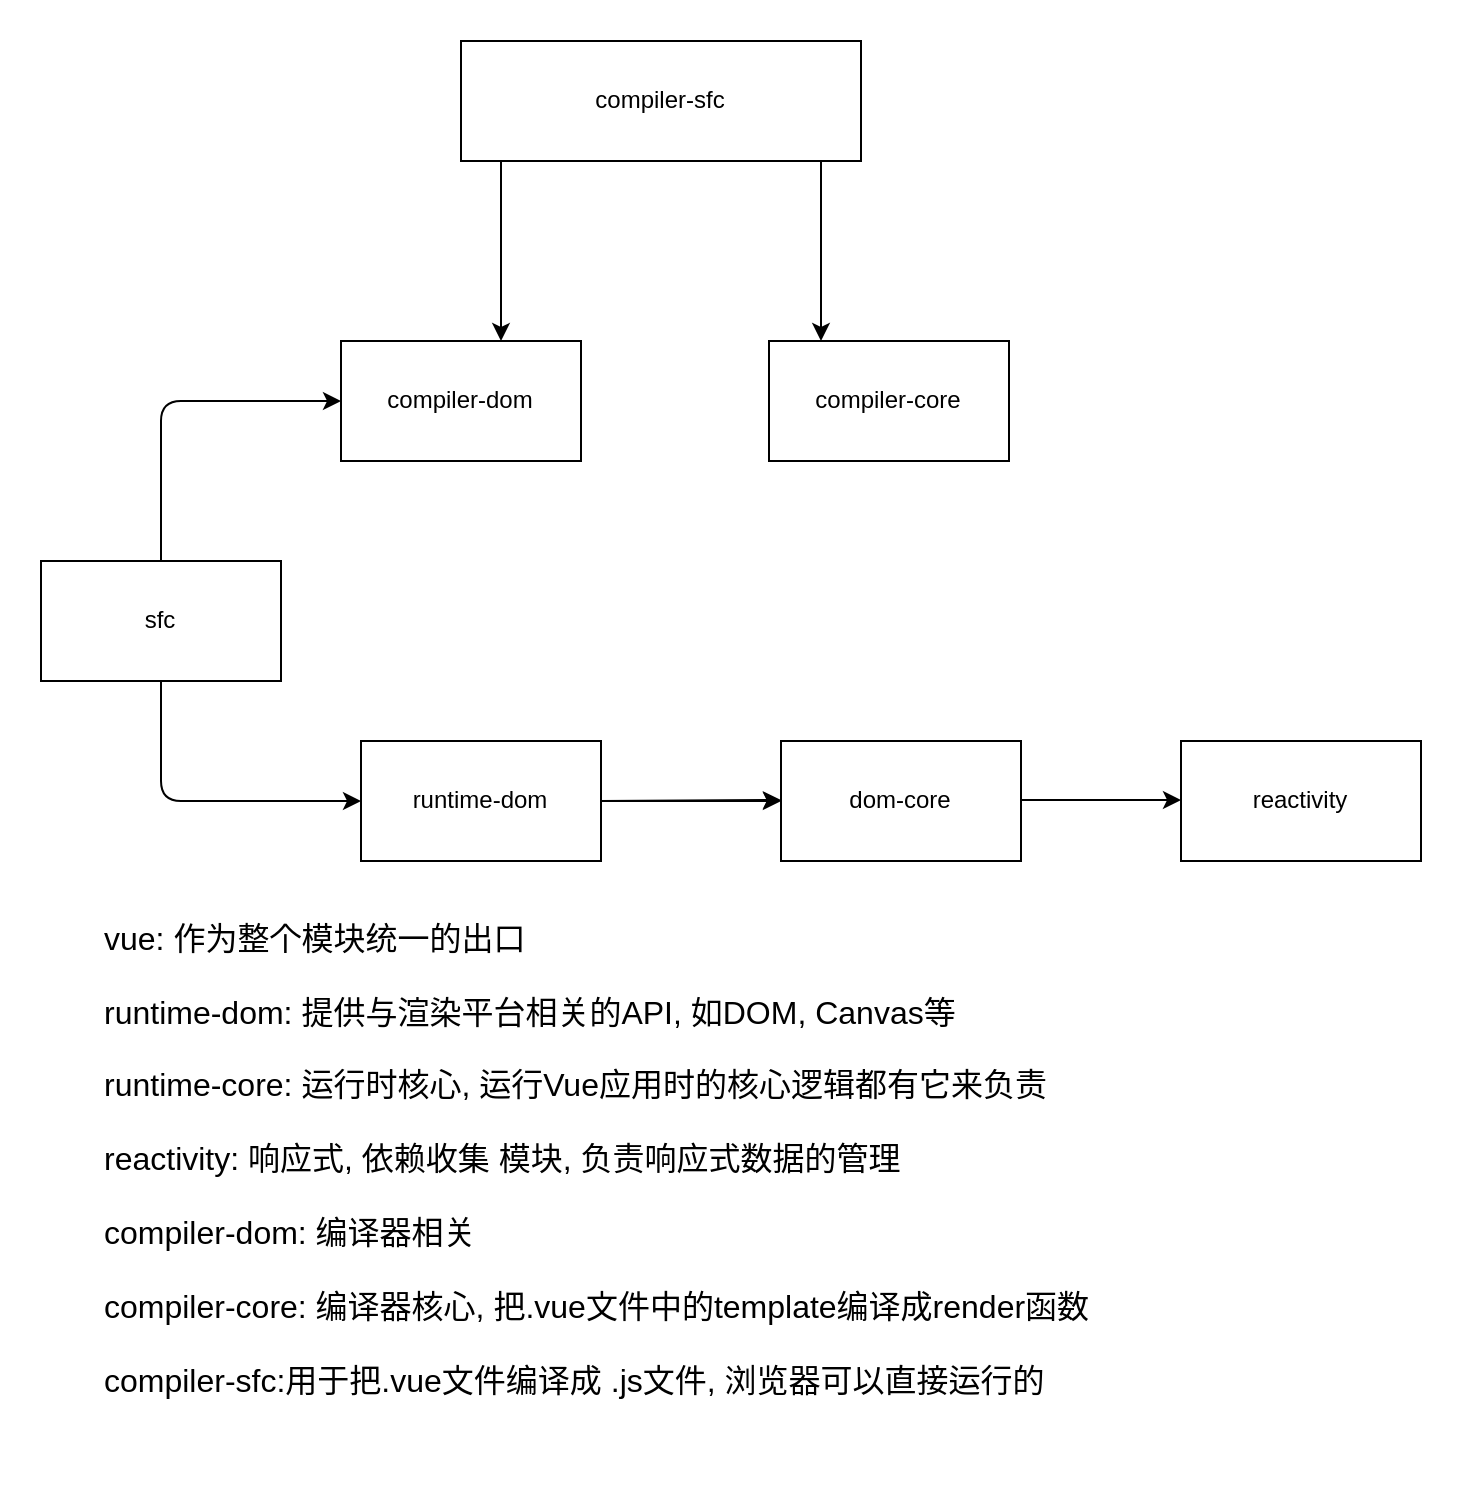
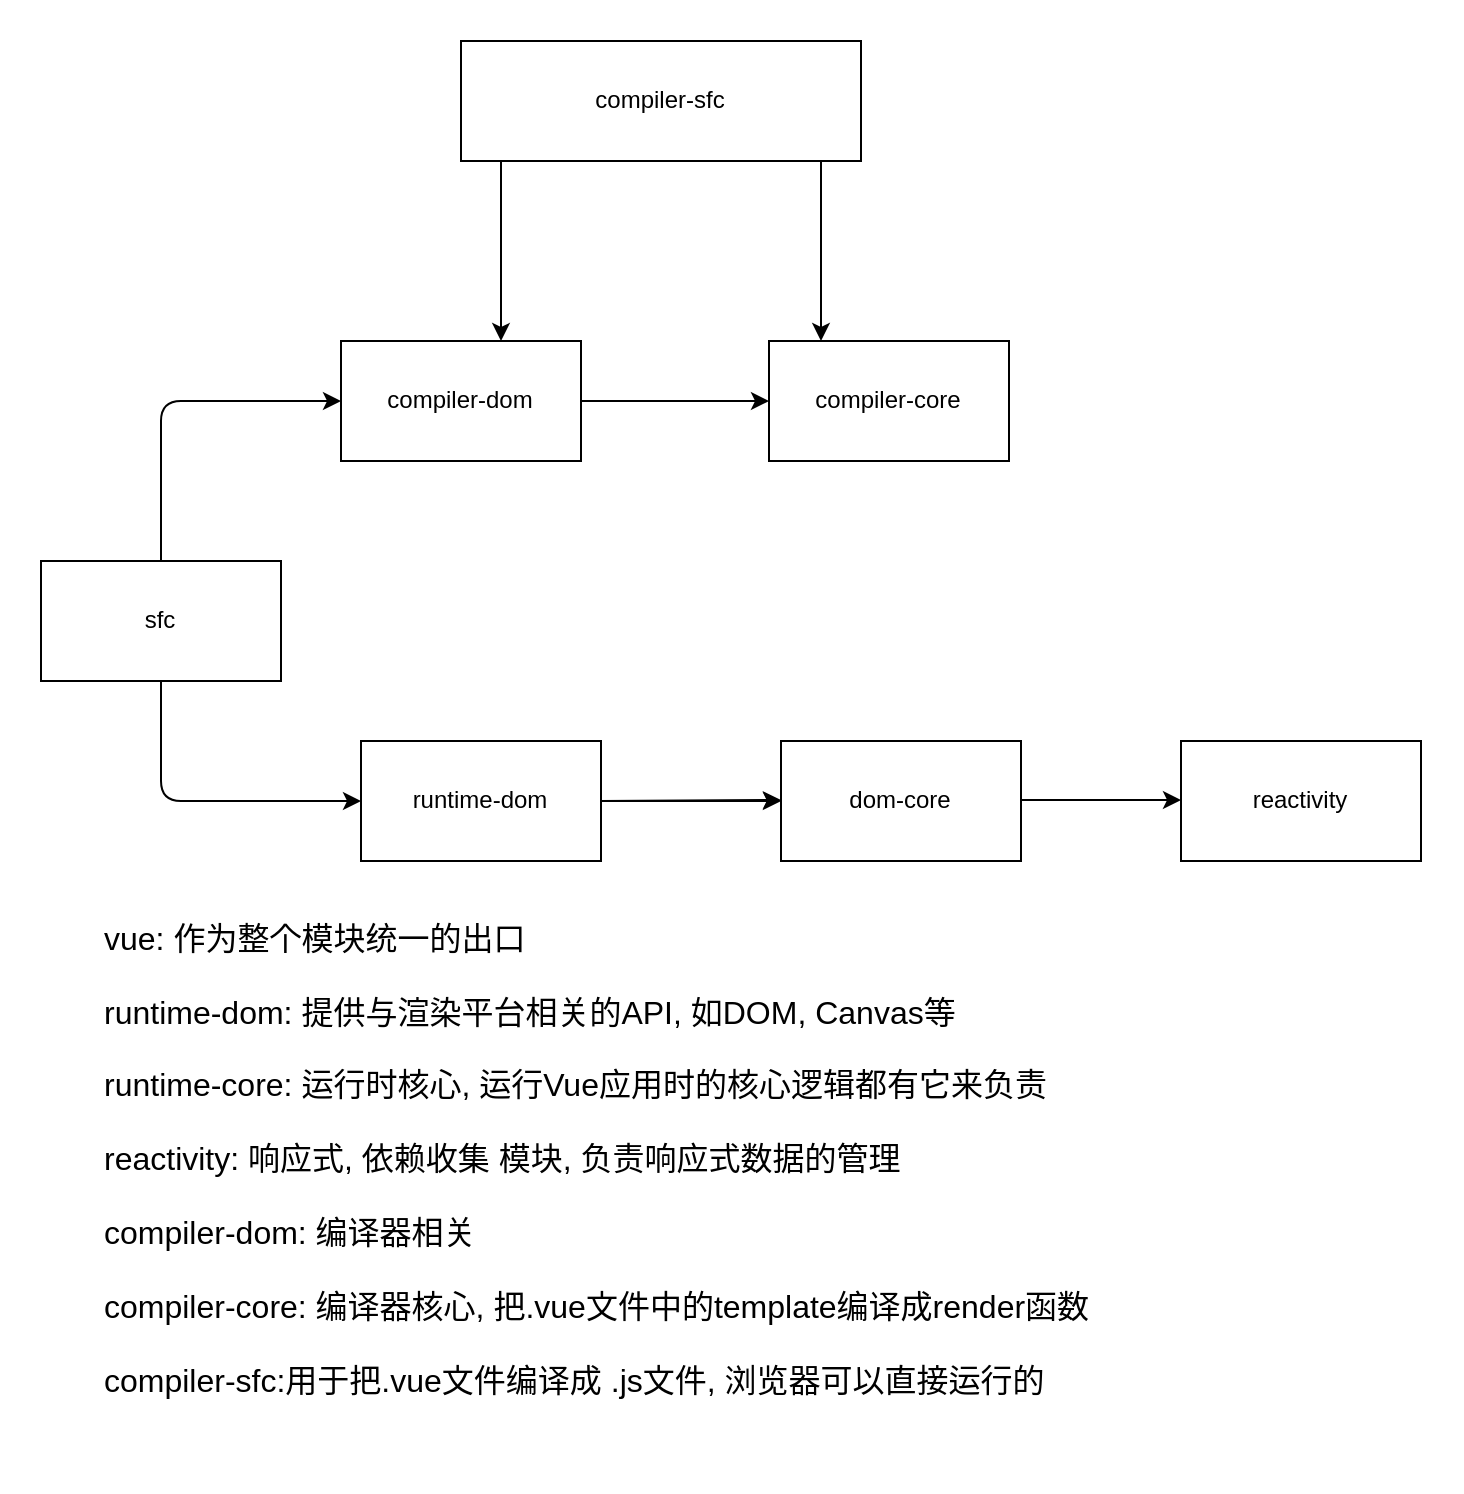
edge "compiler-dom" -> "compiler-core": added
